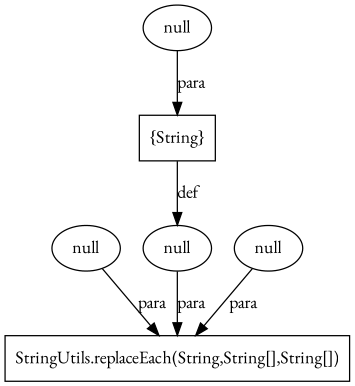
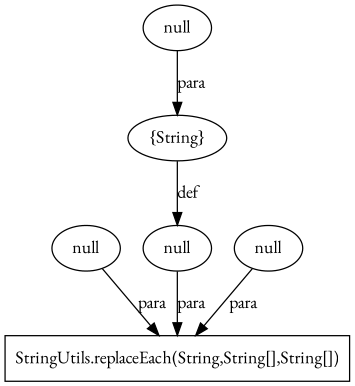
node "{String}": shape box -> ellipse
